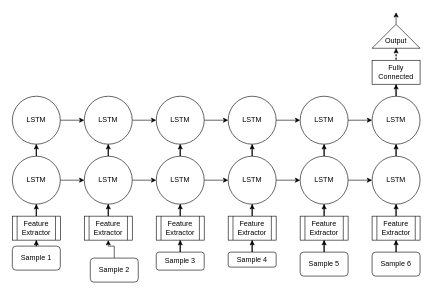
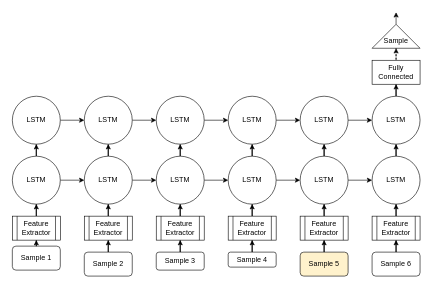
node "Output": label "Output" -> "Sample"
node "Sample 5": fillcolor #ffffff -> #fff2cc
node "Sample 2": moved (114, 270) -> (108, 264)
